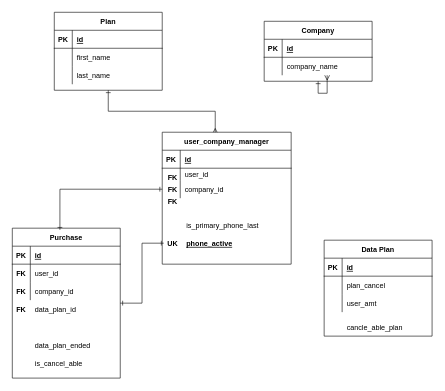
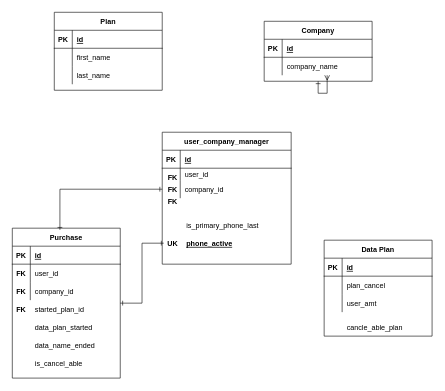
edge "Plan" -- "user_company_manager": removed
node "data_plan_id": label "data_plan_id" -> "started_plan_id"
node "data_plan_started": added
node "data_plan_ended": label "data_plan_ended" -> "data_name_ended"
